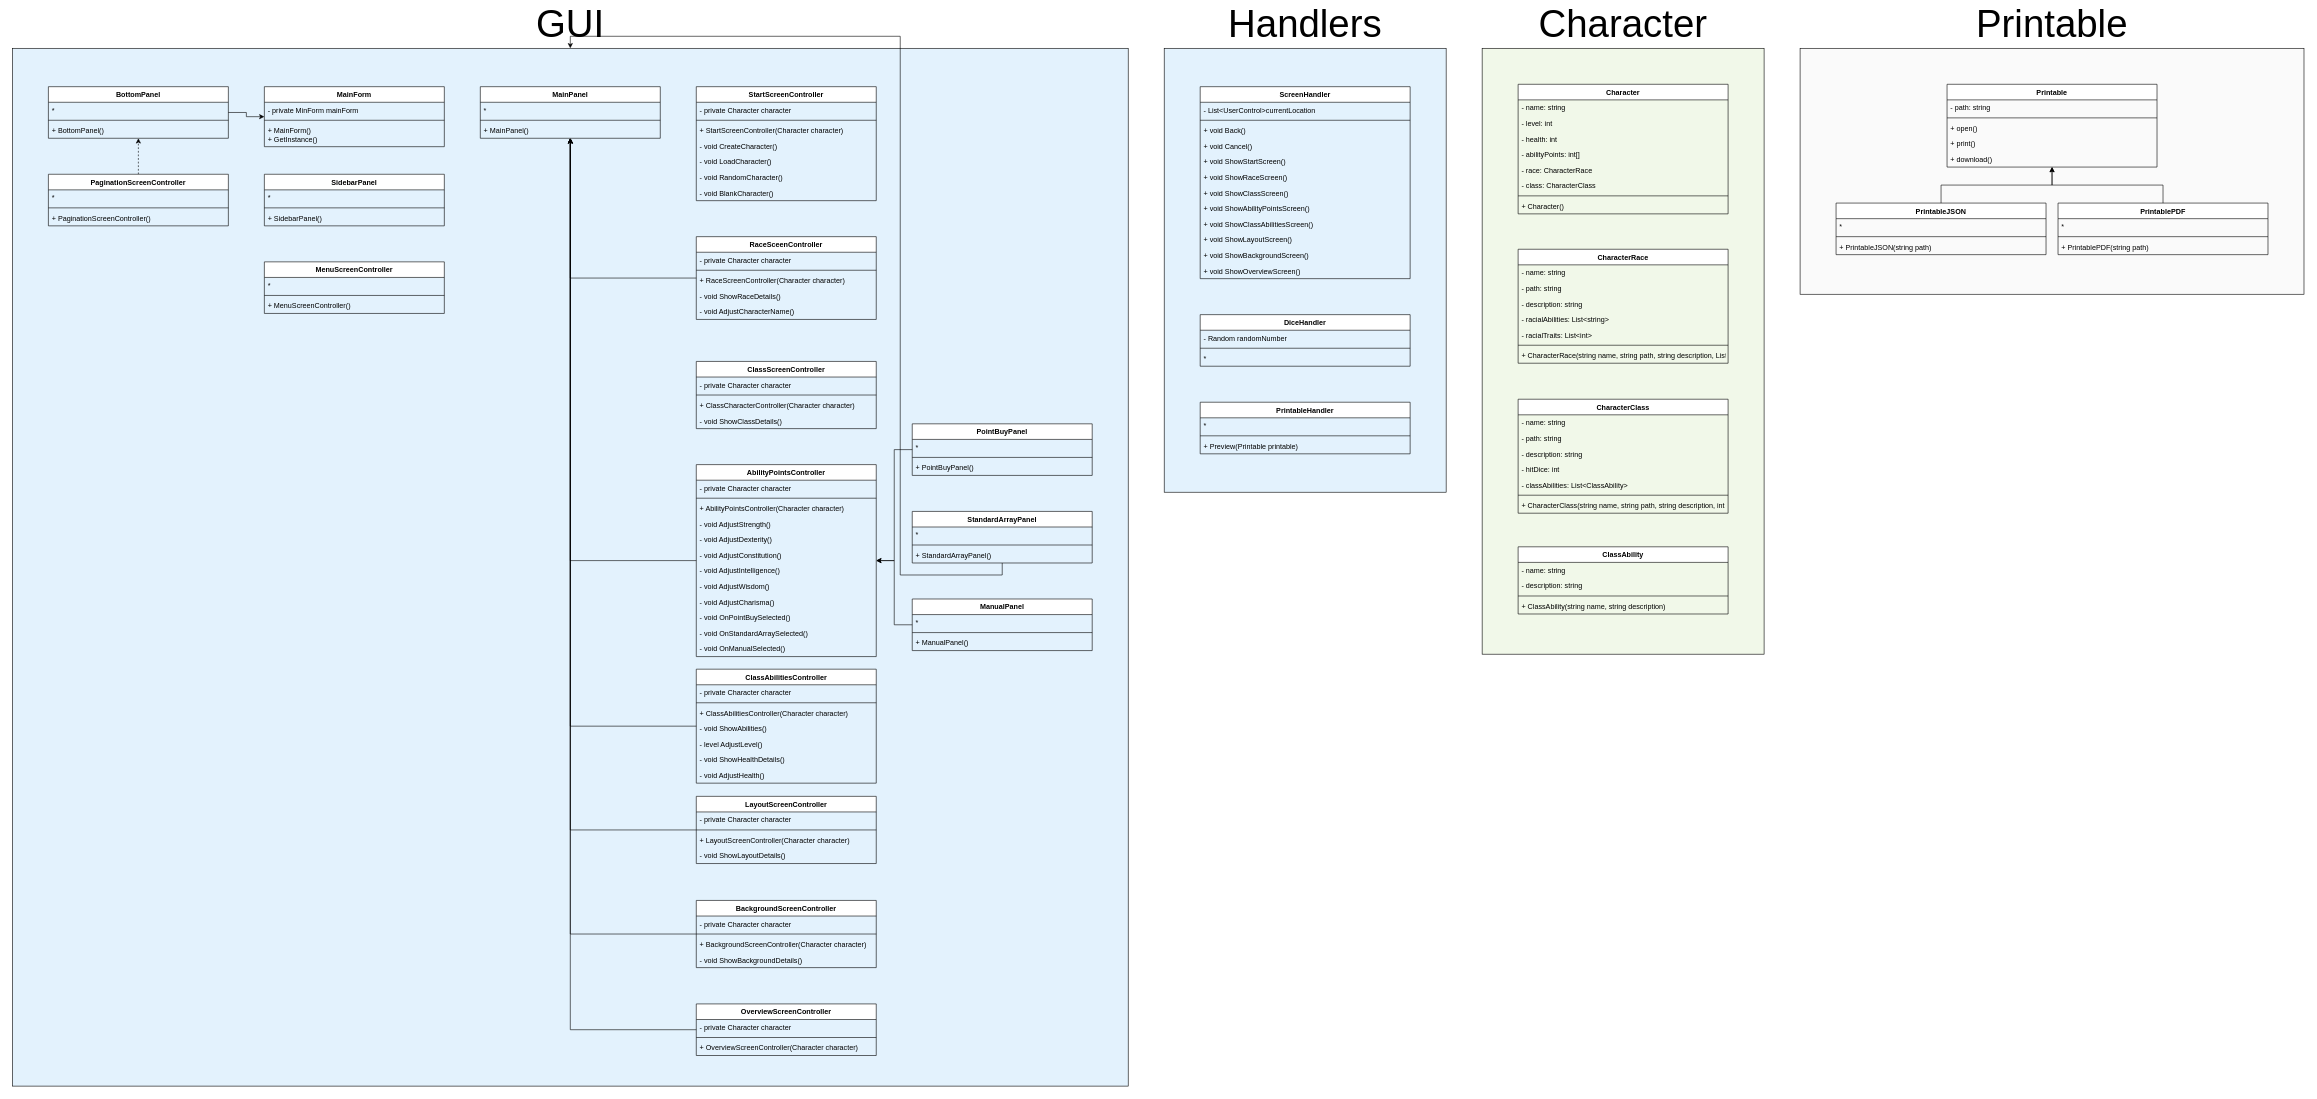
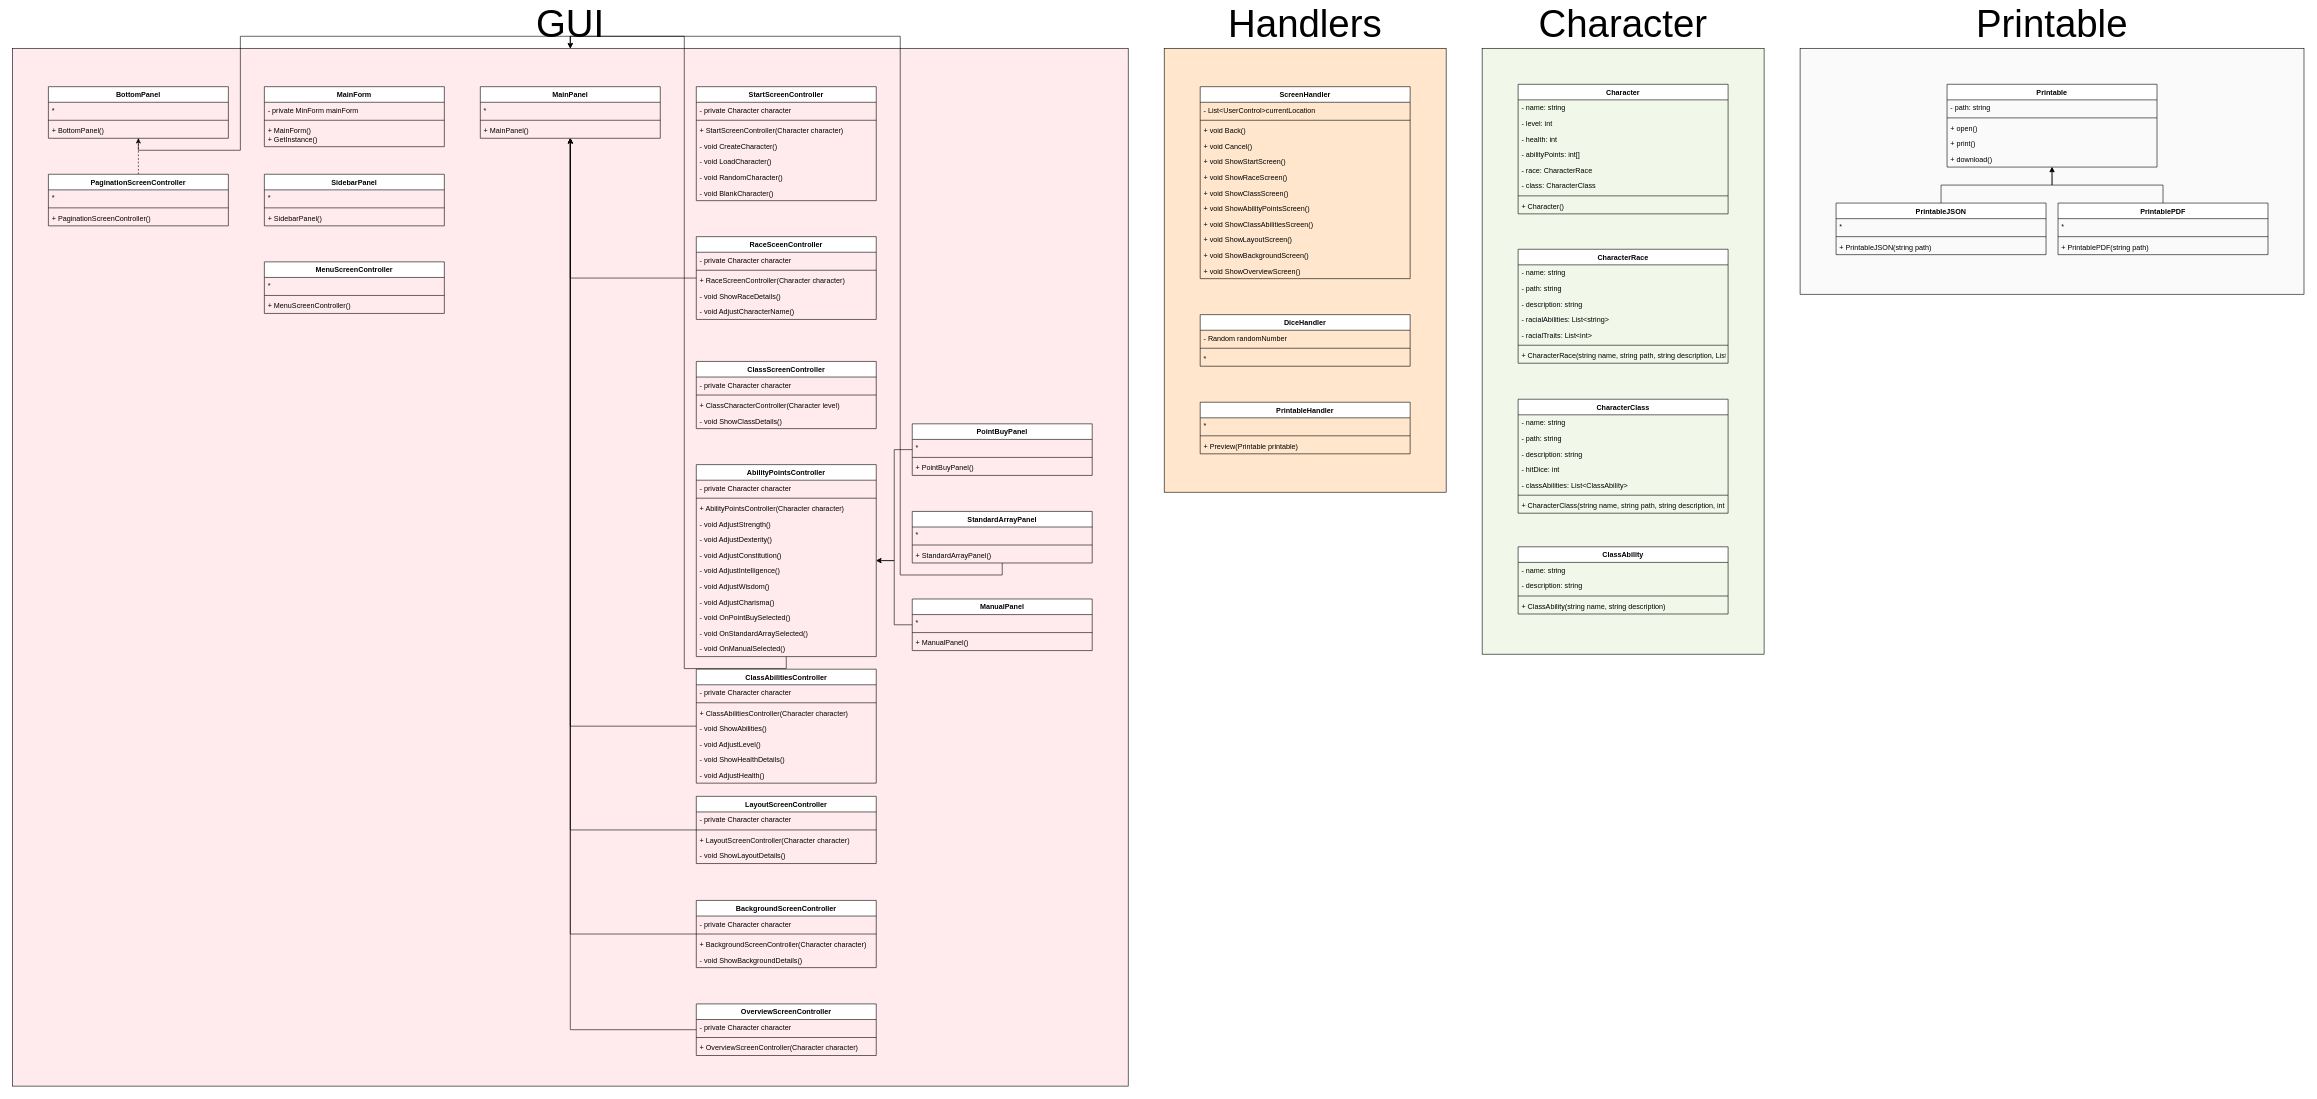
edge "BottomPanel" -> "MainForm": now "BottomPanel" -> "GUI"
node "Handlers": fillcolor #e3f2fd -> #ffe6cc
node "+ ClassCharacterController(Character character)": label "+ ClassCharacterController(Character character)" -> "+ ClassCharacterController(Character level)"
edge "AbilityPointsController" -> "MainPanel": now "AbilityPointsController" -> "GUI"
node "GUI": fillcolor #e3f2fd -> #ffebee
node "- level AdjustLevel()": label "- level AdjustLevel()" -> "- void AdjustLevel()"
